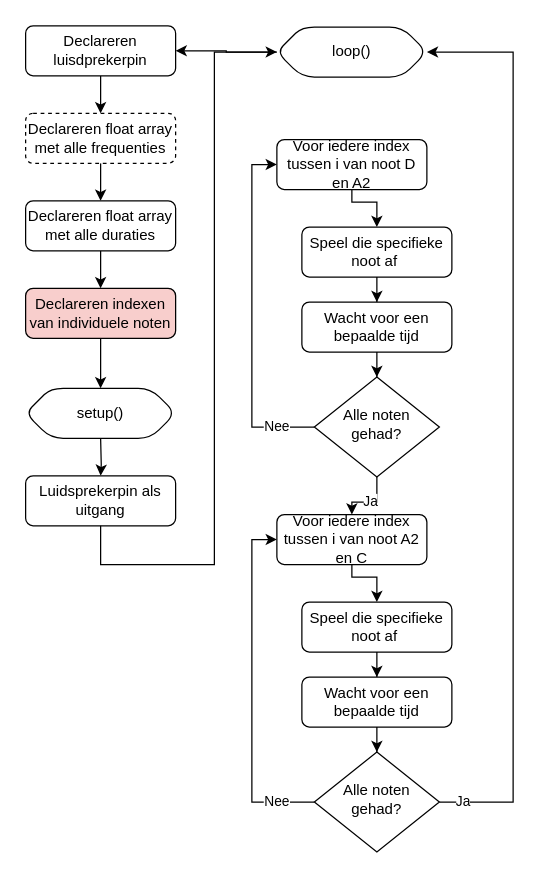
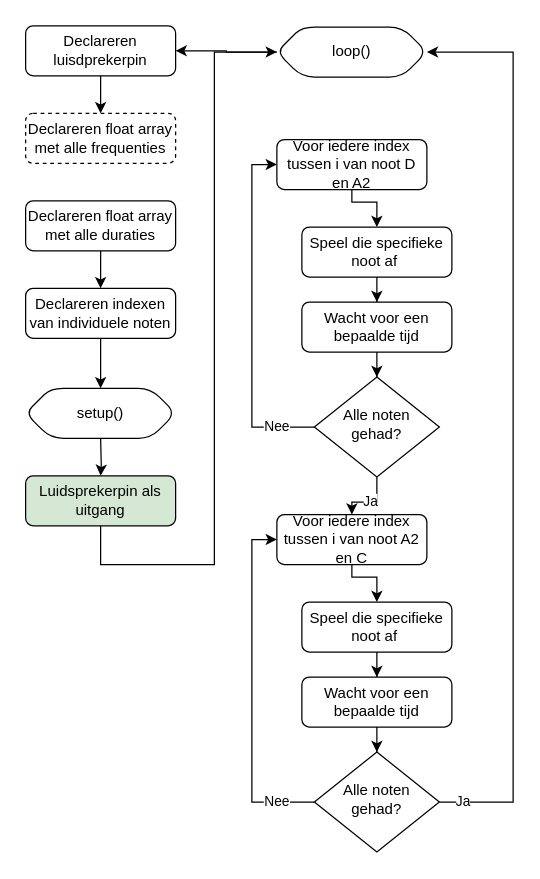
edge "Declareren float array met alle frequenties" -> "Declareren float array met alle duraties": removed
node "Declareren indexen van individuele noten": fillcolor #f8cecc -> #ffffff
node "Luidsprekerpin als uitgang": fillcolor #ffffff -> #d5e8d4
